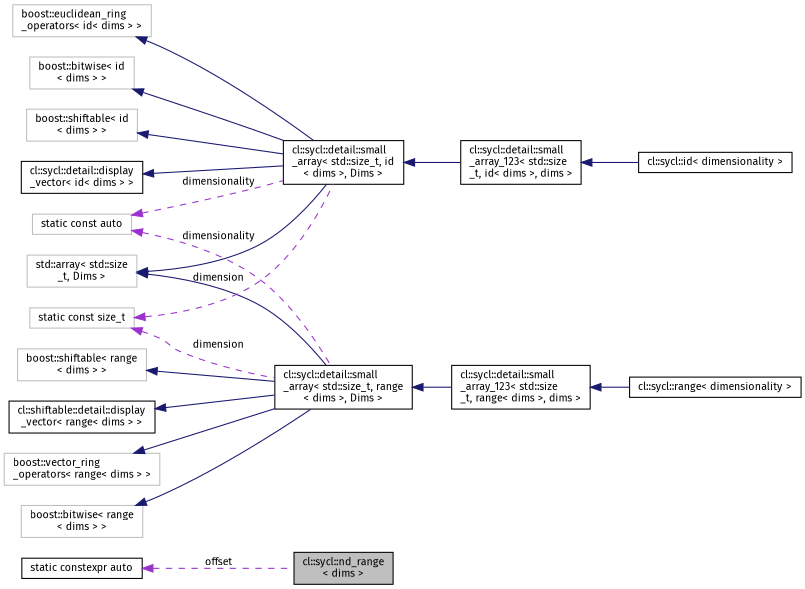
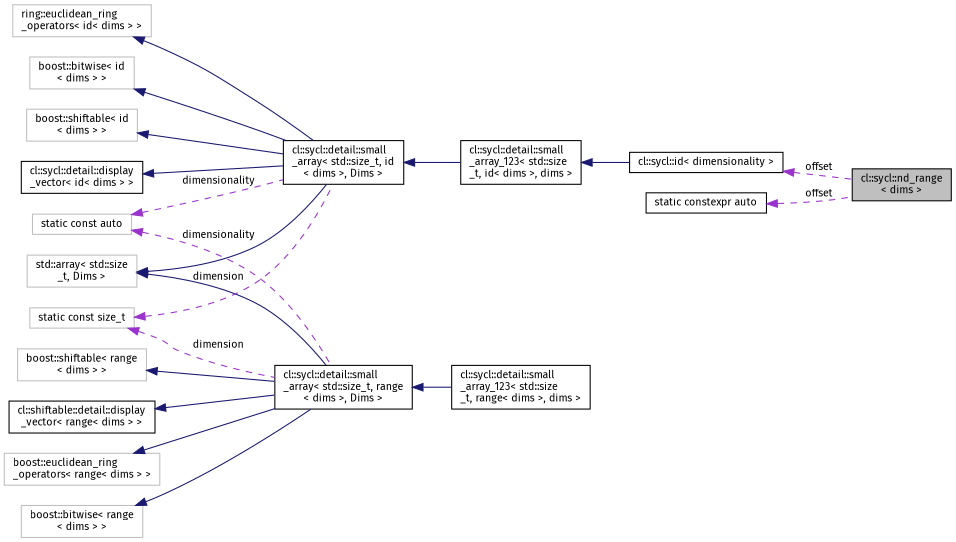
node "boost::euclidean_ring _operators< id< dims > >": label "boost::euclidean_ring _operators< id< dims > >" -> "ring::euclidean_ring _operators< id< dims > >"
edge "cl::sycl::nd_range < dims >" -> "cl::sycl::id< dimensionality >": added, label "offset"
node "cl::sycl::range< dimensionality >": removed
node "boost::vector_ring _operators< range< dims > >": label "boost::vector_ring _operators< range< dims > >" -> "boost::euclidean_ring _operators< range< dims > >"
